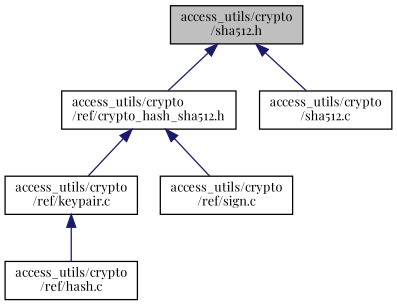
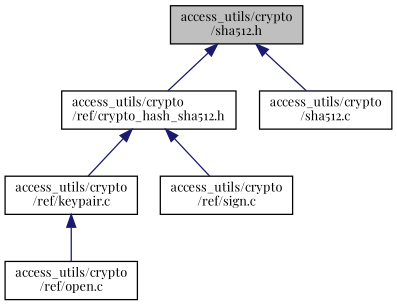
node "access_utils/crypto /ref/hash.c": label "access_utils/crypto /ref/hash.c" -> "access_utils/crypto /ref/open.c"
